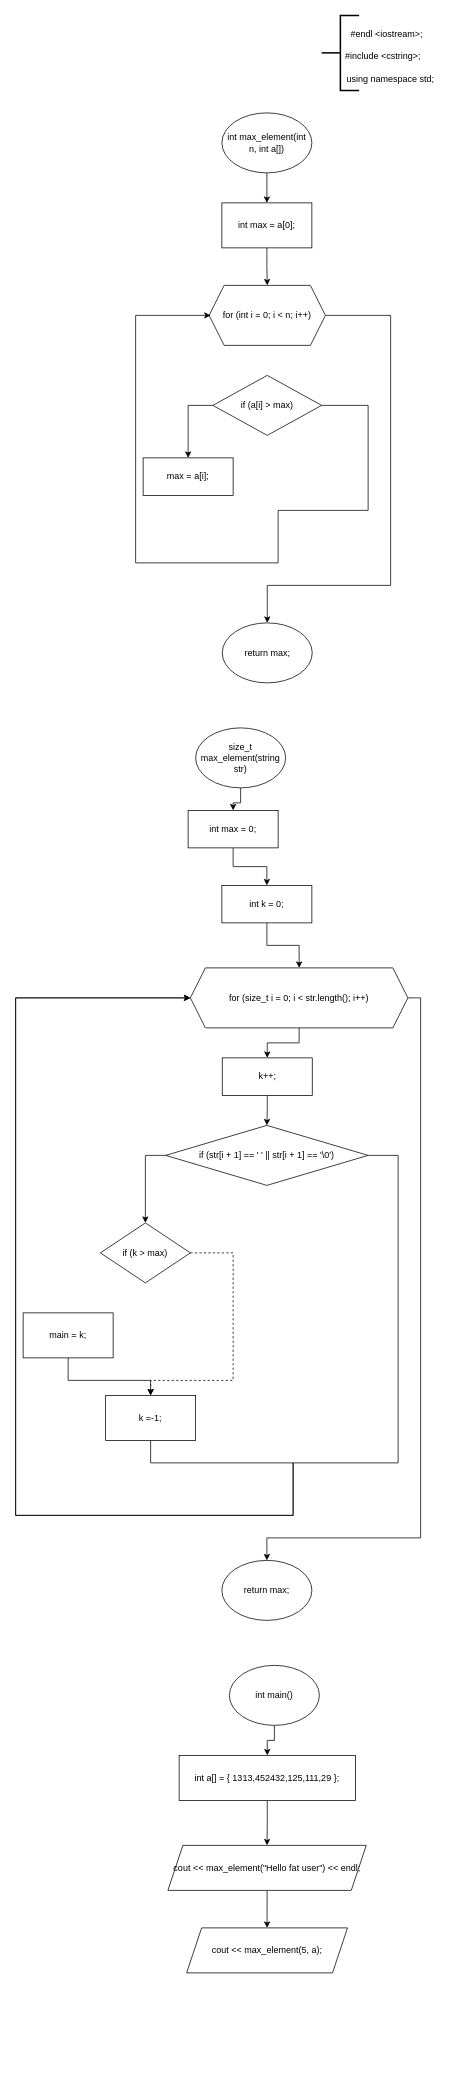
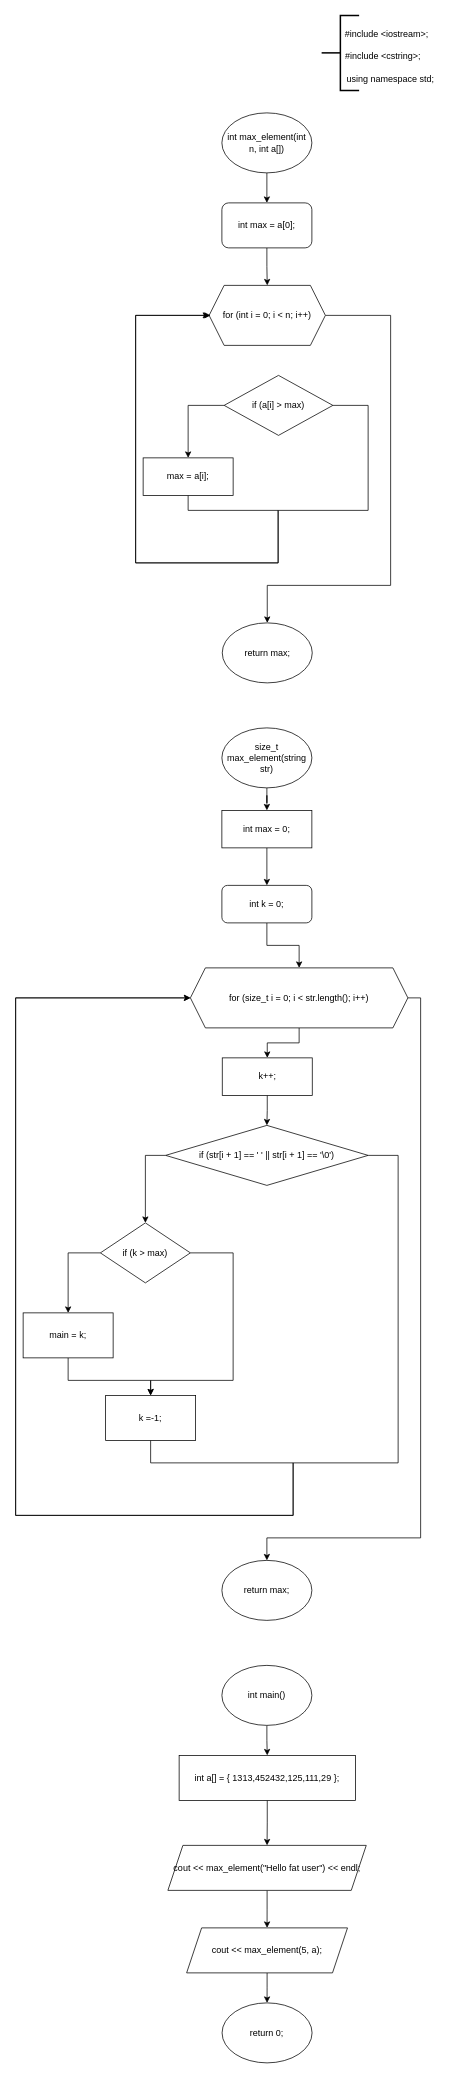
node "#endl <iostream>;": label "#endl <iostream>;" -> "#include <iostream>;"
node "int max = a[0];": shape rectangle -> rounded rectangle
node "if (a[i] > max)": moved (267, 405) -> (278, 405)
edge "max = a[i];" -> "for (int i = 0; i < n; i++)": added
node "size_t max_element(string str)": moved (240, 758) -> (267, 758)
node "int max = 0;": moved (233, 829) -> (267, 829)
node "int k = 0;": shape rectangle -> rounded rectangle
edge "if (k > max)" -> "main = k;": added
edge "if (k > max)" -> "k =-1;": style dashed -> solid
node "int main()": moved (274, 1695) -> (267, 1695)
edge "cout << max_element(5, a);" -> "return 0;": added
node "return 0;": added
